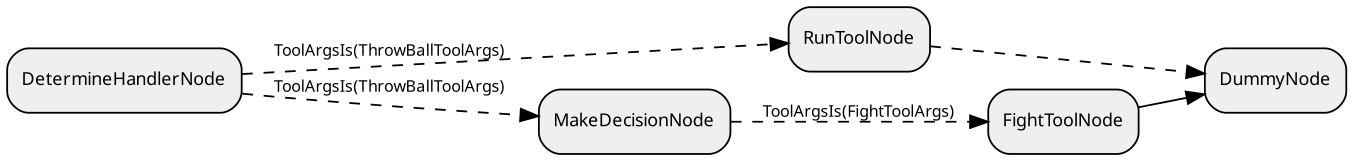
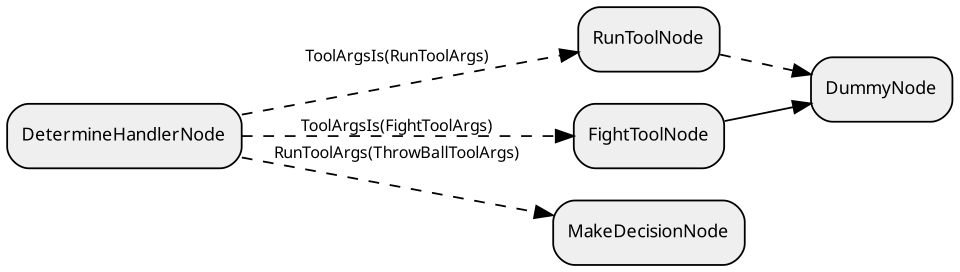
edge "DetermineHandlerNode" -> "RunToolNode": label "ToolArgsIs(ThrowBallToolArgs)" -> "ToolArgsIs(RunToolArgs)"
edge "DetermineHandlerNode" -> "MakeDecisionNode": label "ToolArgsIs(ThrowBallToolArgs)" -> "RunToolArgs(ThrowBallToolArgs)"
edge "MakeDecisionNode" -> "FightToolNode": now "DetermineHandlerNode" -> "FightToolNode"
